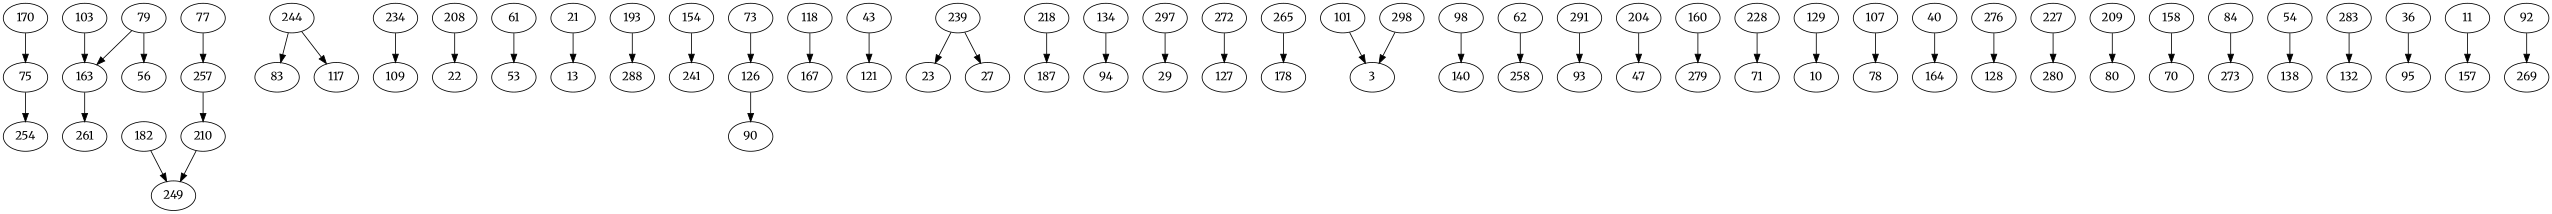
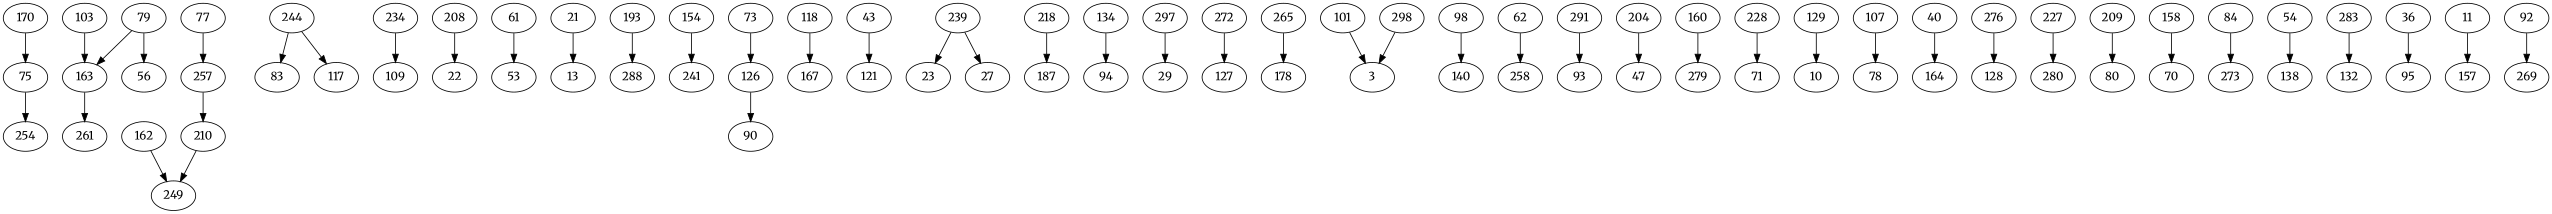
node "182": label "182" -> "162"
